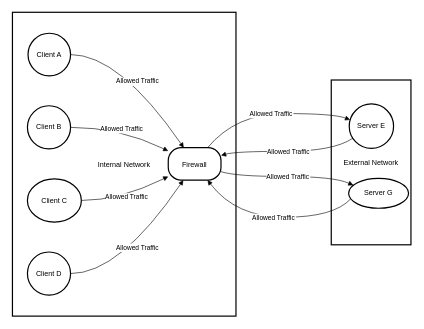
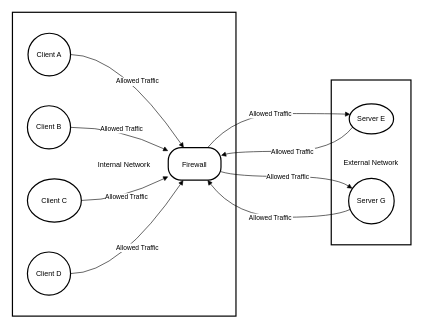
node "Server E": size 44x44 -> 44x30
node "Server G": size 60x30 -> 46x46
